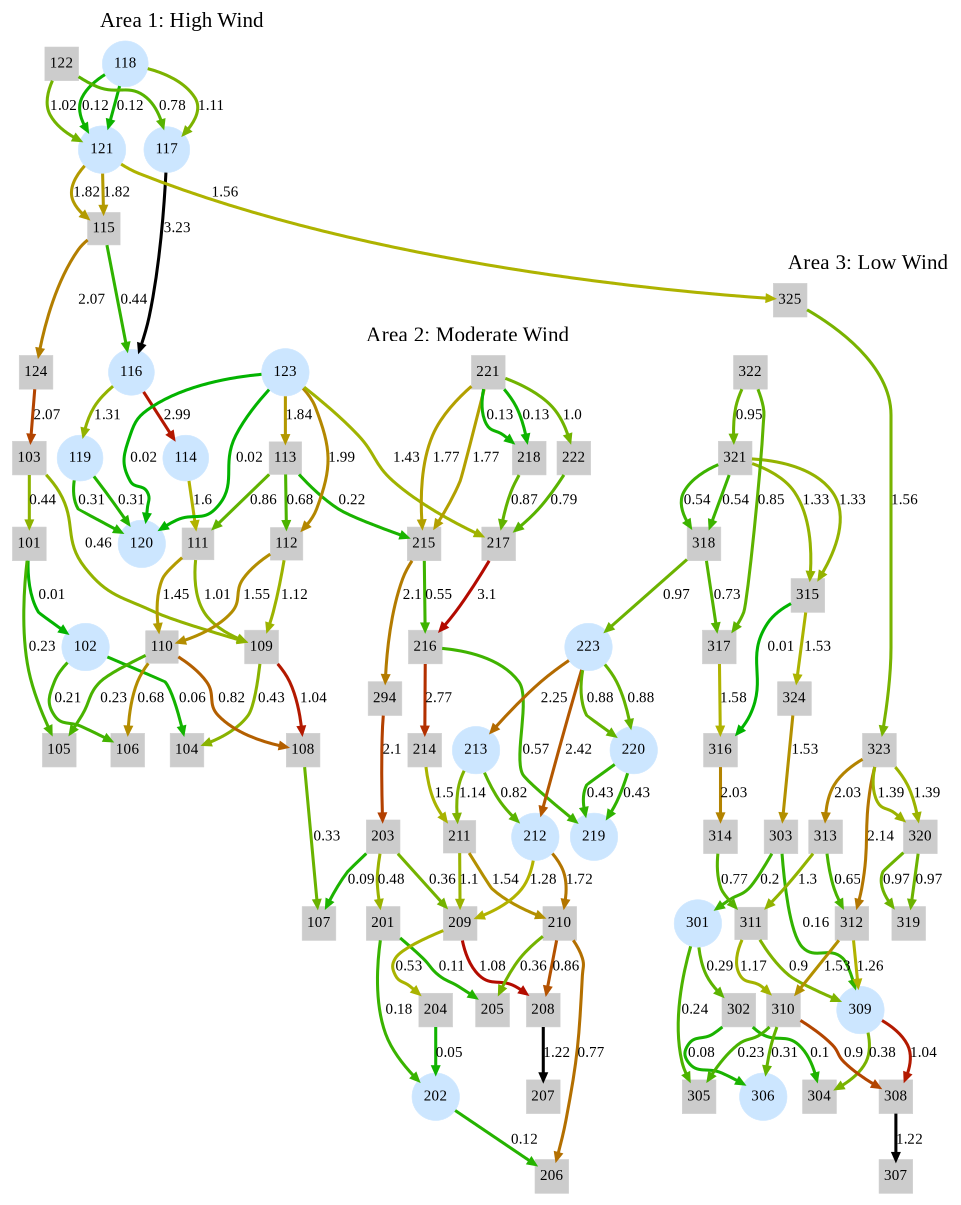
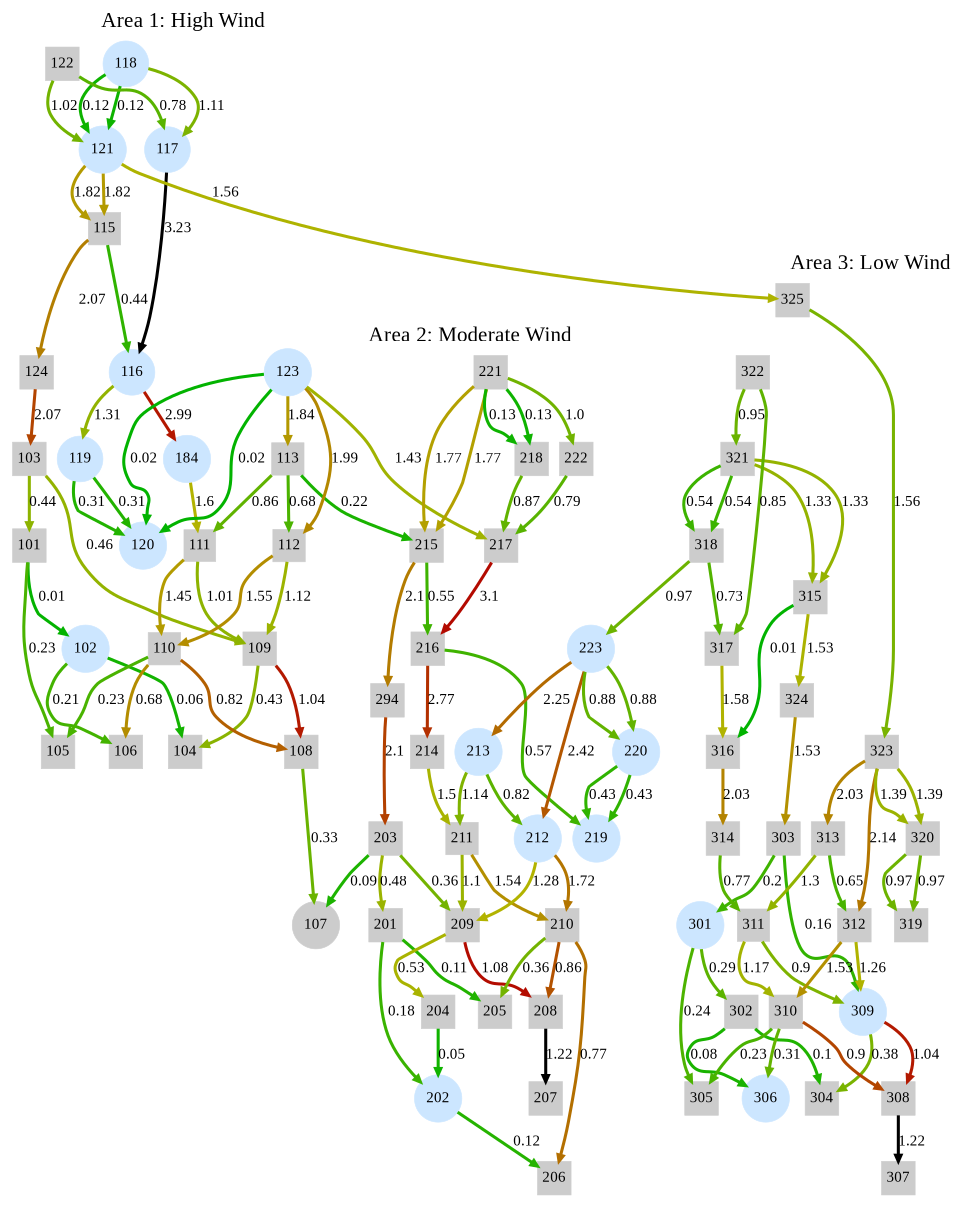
node "114": label "114" -> "184"
node "107": shape square -> circle
